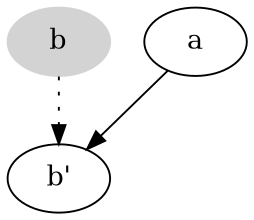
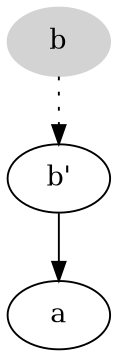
edge "a" -> "b'": reversed
